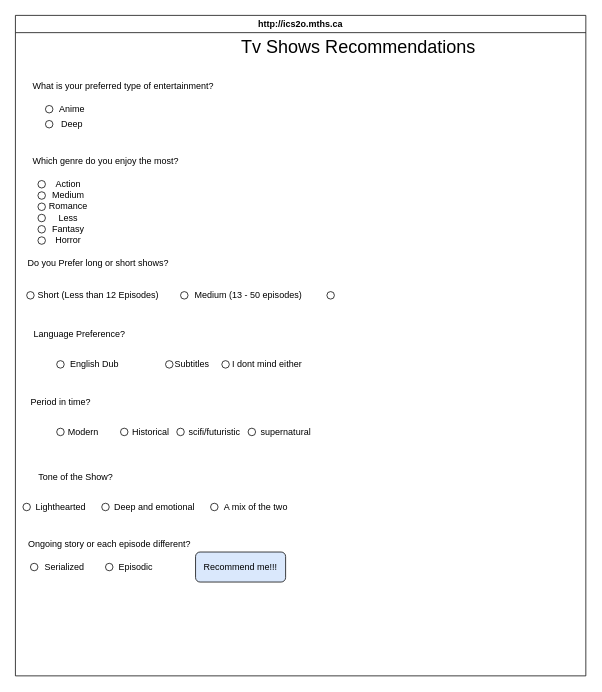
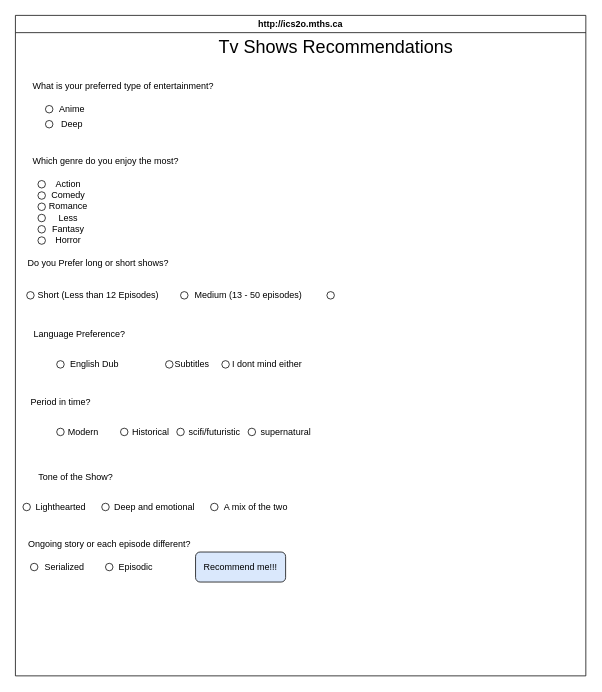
node "Tv Shows Recommendations": moved (360, 48) -> (338, 48)
node "Medium": label "Medium" -> "Comedy"
